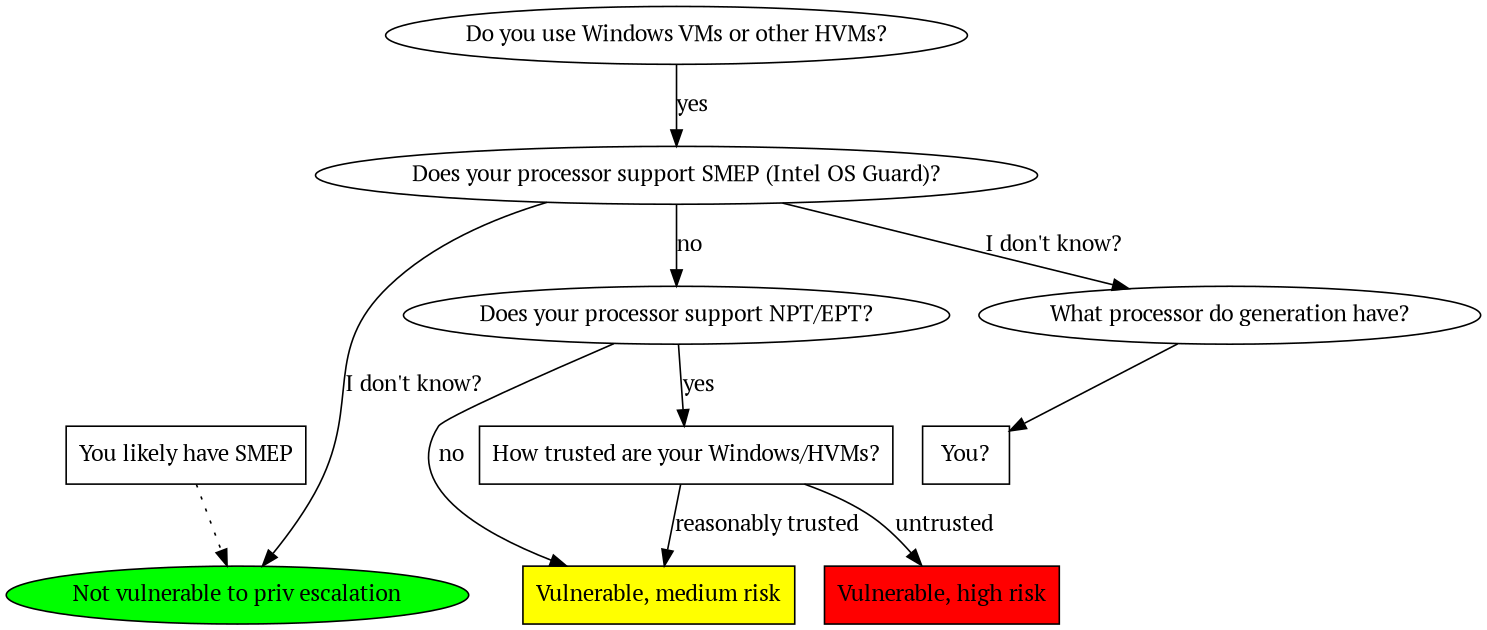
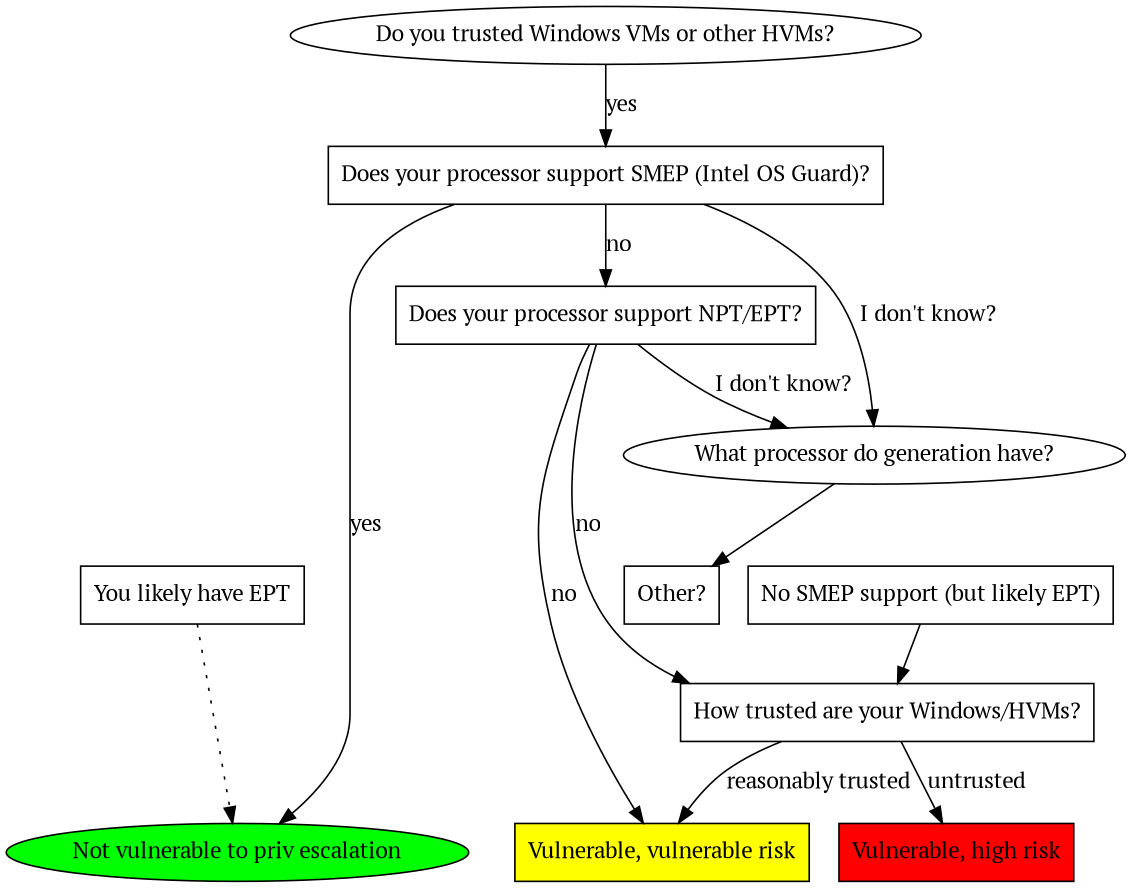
node "Do you use Windows VMs or other HVMs?": label "Do you use Windows VMs or other HVMs?" -> "Do you trusted Windows VMs or other HVMs?"
node "Does your processor support SMEP (Intel OS Guard)?": shape ellipse -> box
node "Does your processor support NPT/EPT?": shape ellipse -> box
edge "Does your processor support SMEP (Intel OS Guard)?" -> "Not vulnerable to priv escalation": label "I don't know?" -> "yes"
edge "Does your processor support NPT/EPT?" -> "How trusted are your Windows/HVMs?": label "yes" -> "no"
edge "Does your processor support NPT/EPT?" -> "What processor do generation have?": added, label "I don't know?"
node "You likely have SMEP": label "You likely have SMEP" -> "You likely have EPT"
node "You?": label "You?" -> "Other?"
node "Vulnerable, medium risk": label "Vulnerable, medium risk" -> "Vulnerable, vulnerable risk"
node "No SMEP support (but likely EPT)": added
